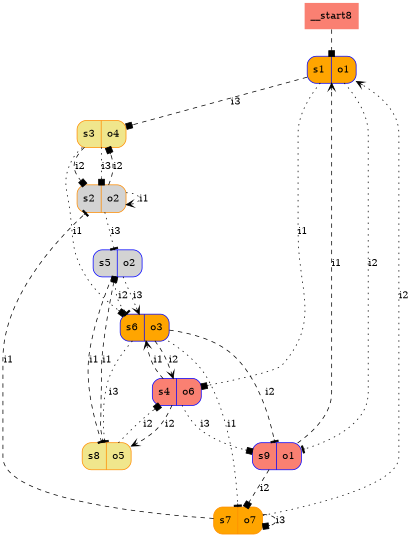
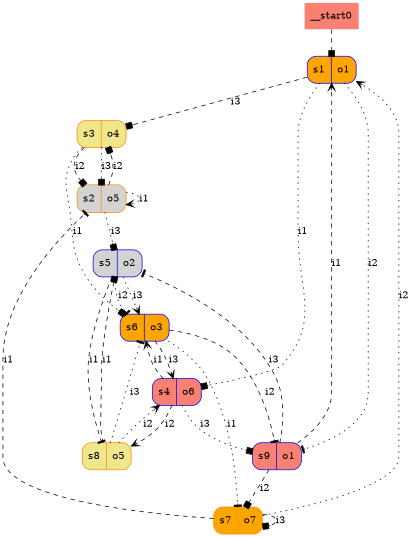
node "__start8": label "__start8" -> "__start0"
node "s2": text "o2" -> "o5"
edge "s2" -> "s5": arrowhead tee -> box
edge "s9" -> "s5": added, label "i3"
edge "s6" -> "s4": label "i2" -> "i3"
edge "s6" -> "s8": reversed
edge "s8" -> "s4": arrowhead box -> vee
